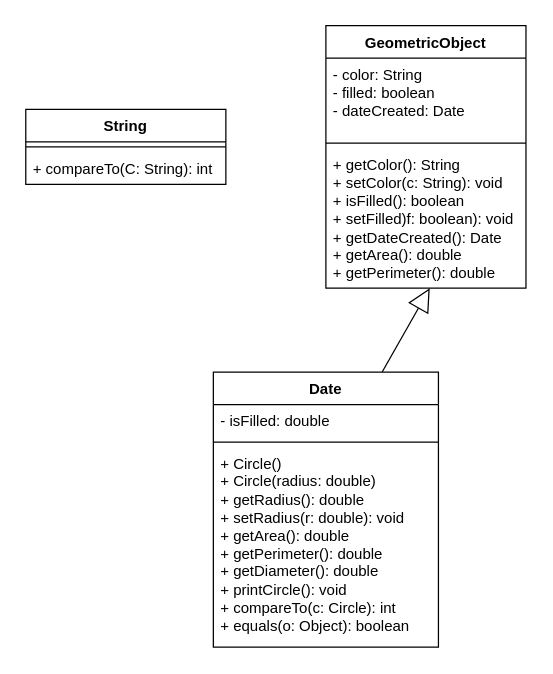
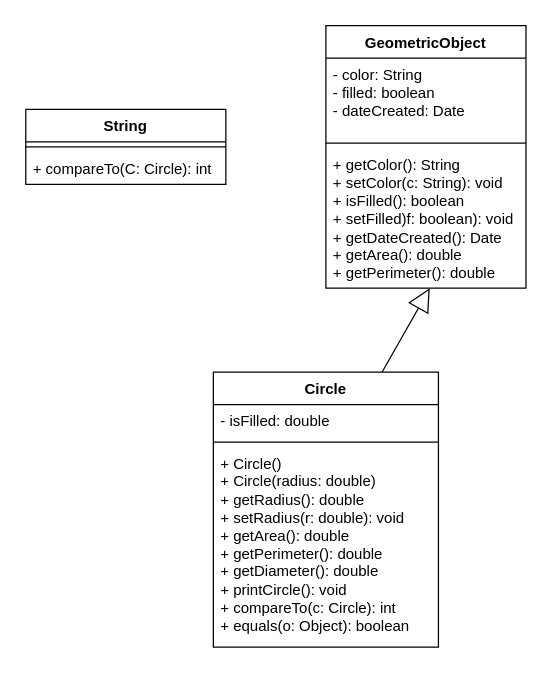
node "+ compareTo(C: String): int": label "+ compareTo(C: String): int" -> "+ compareTo(C: Circle): int"
node "Date": label "Date" -> "Circle"
